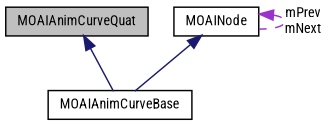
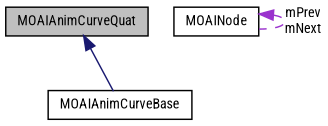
edge "MOAIAnimCurveBase" -> "MOAINode": removed
